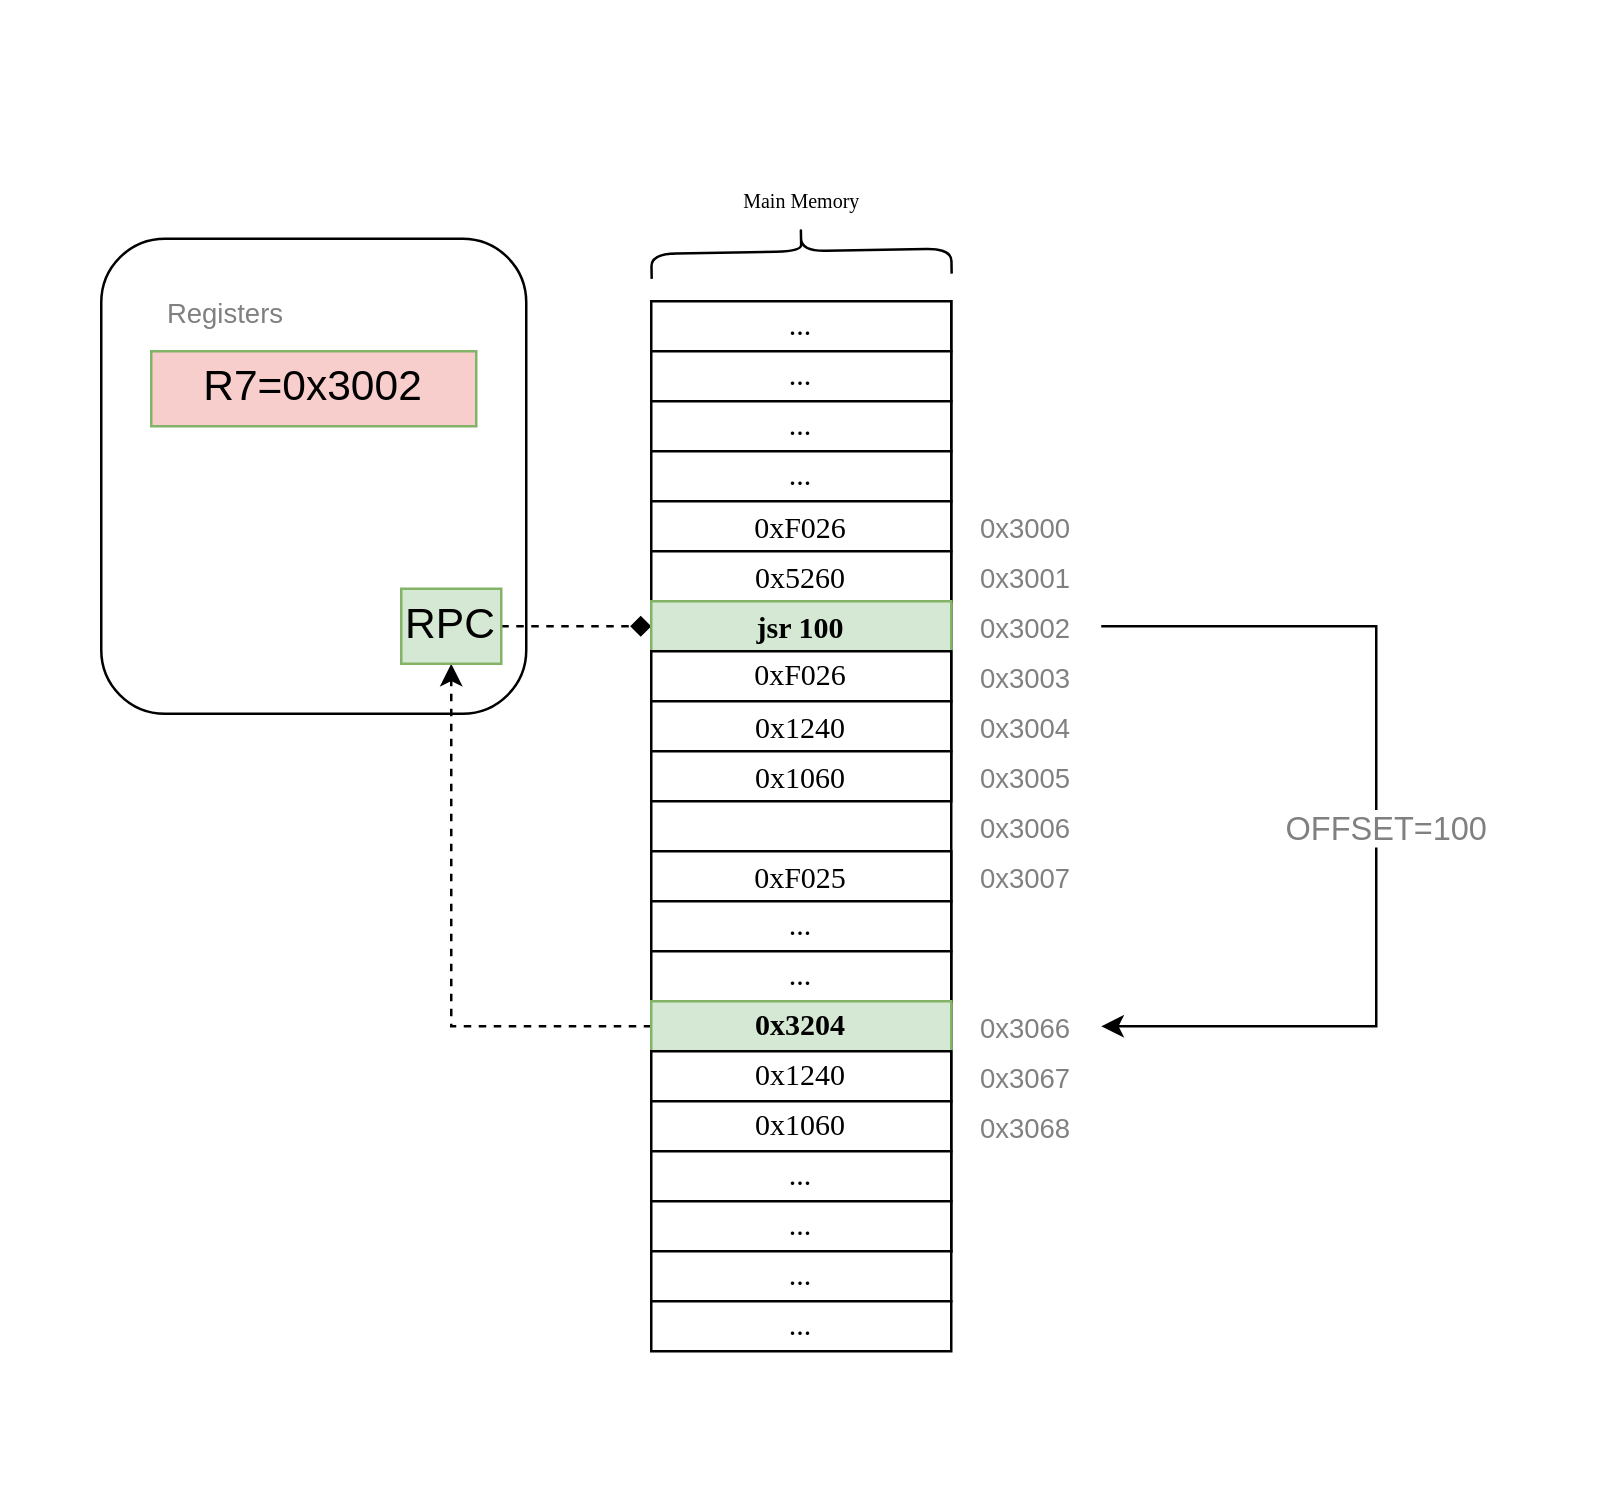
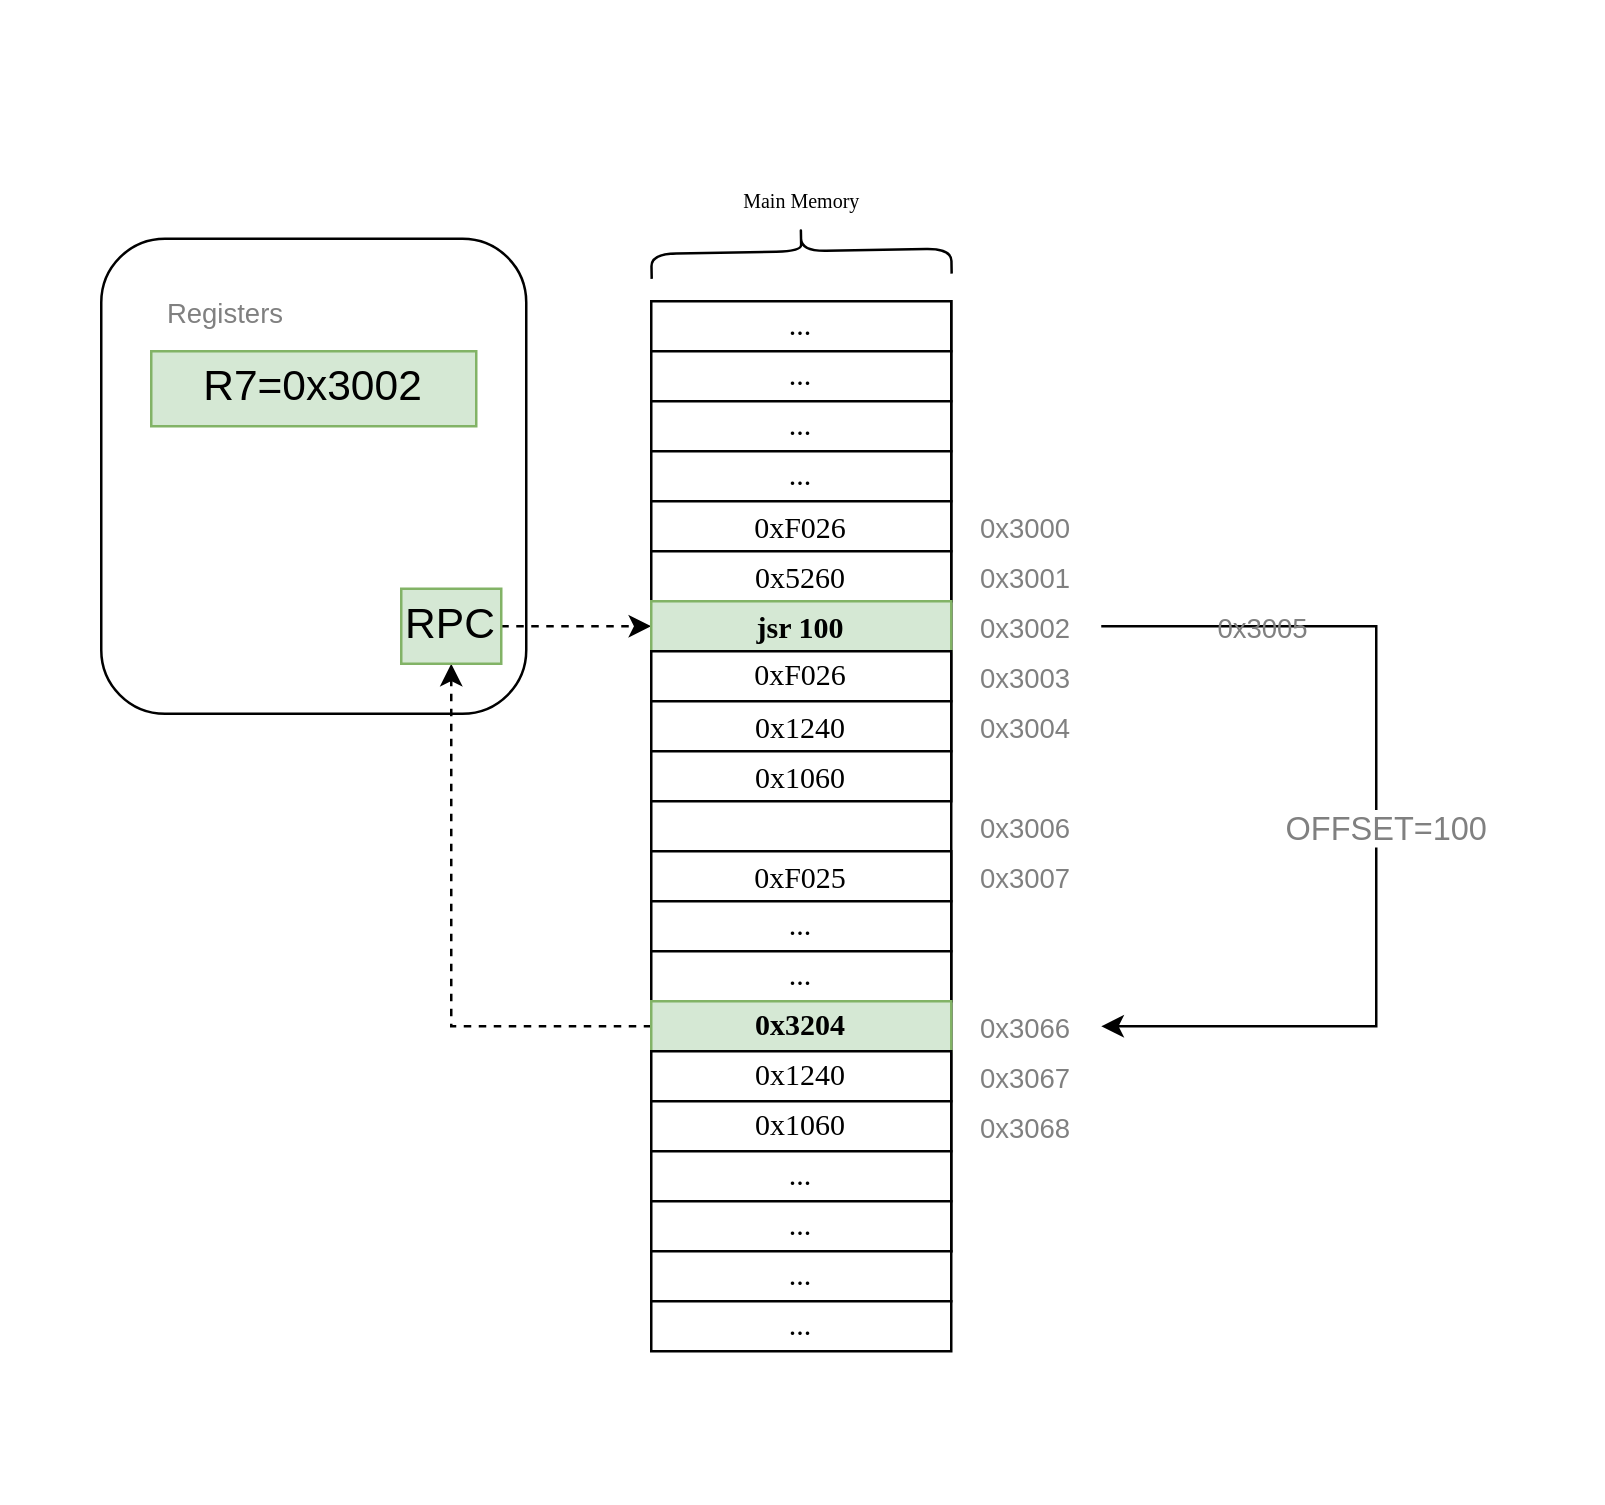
node "R7=0x3002": fillcolor #f8cecc -> #d5e8d4
edge "RPC" -> "jsr 100": arrowhead diamond -> classic
node "0x3005": moved (1026, 776) -> (1264, 626)
